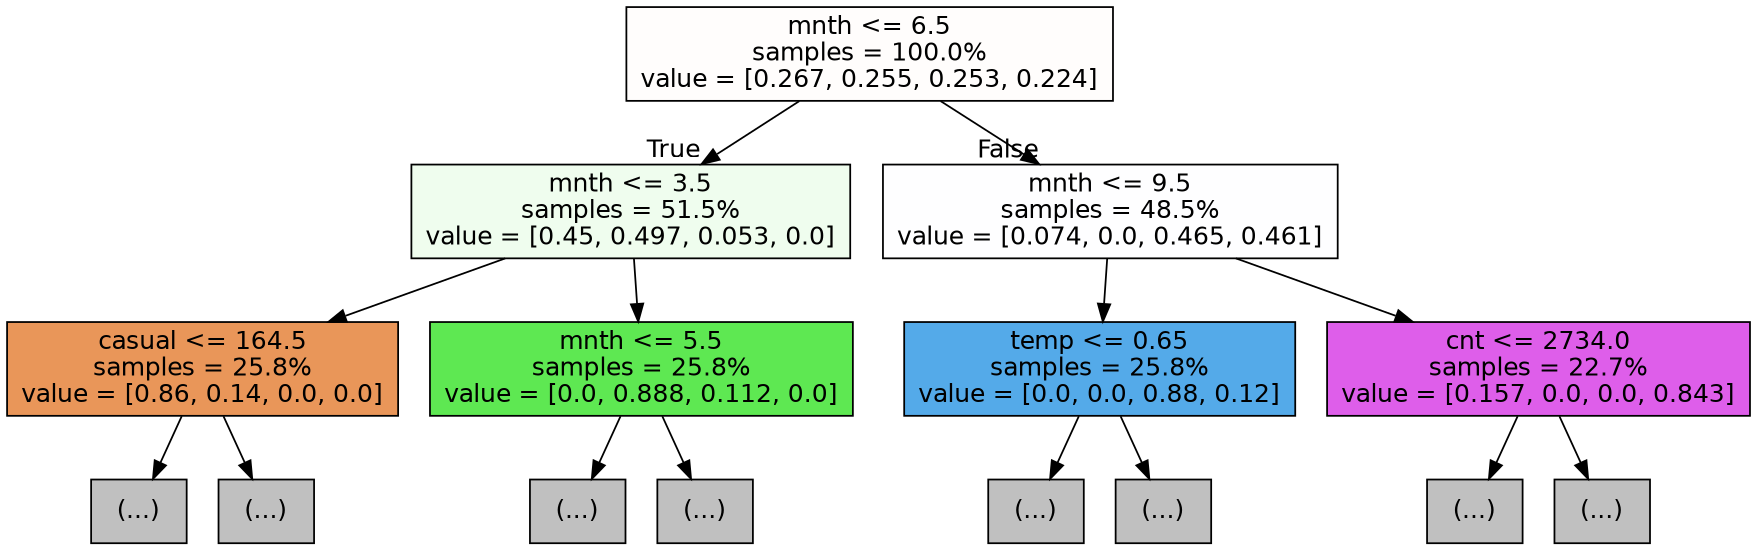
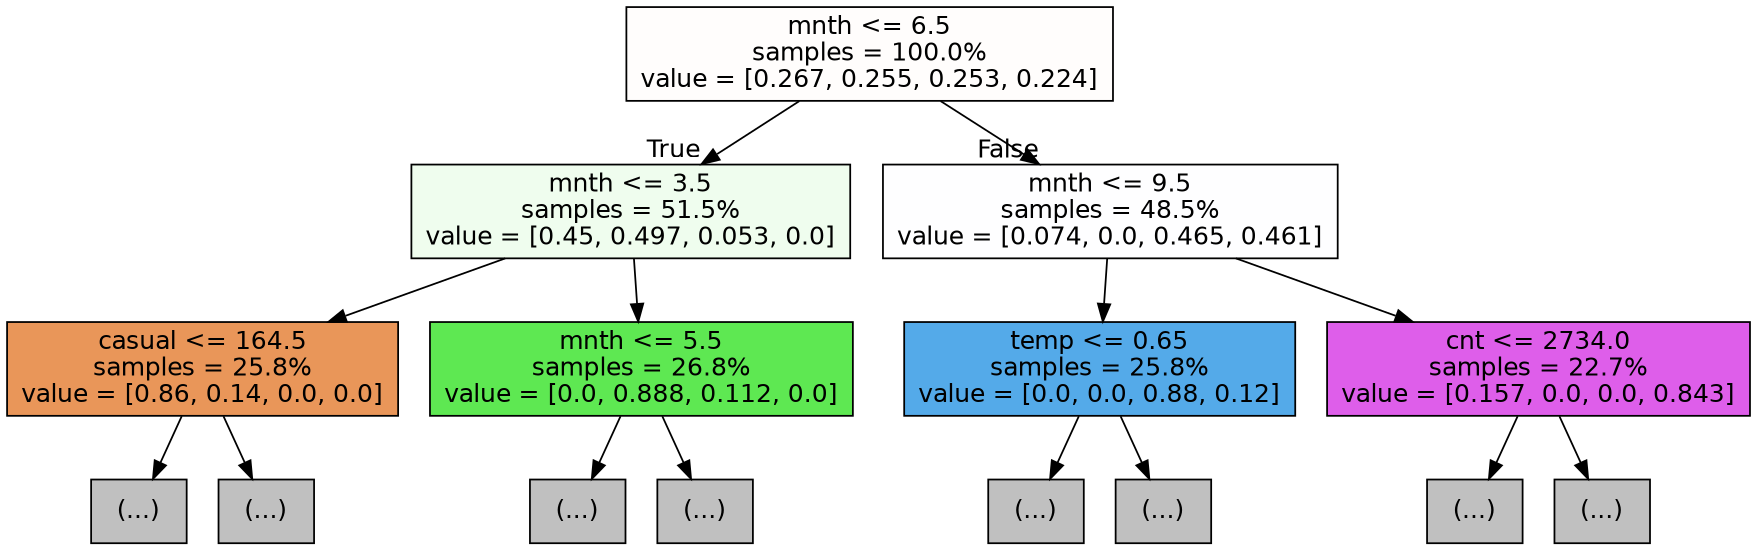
node "mnth <= 5.5 samples = 25.8% value = [0.0, 0.888, 0.112, 0.0]": label "mnth <= 5.5 samples = 25.8% value = [0.0, 0.888, 0.112, 0.0]" -> "mnth <= 5.5 samples = 26.8% value = [0.0, 0.888, 0.112, 0.0]"
